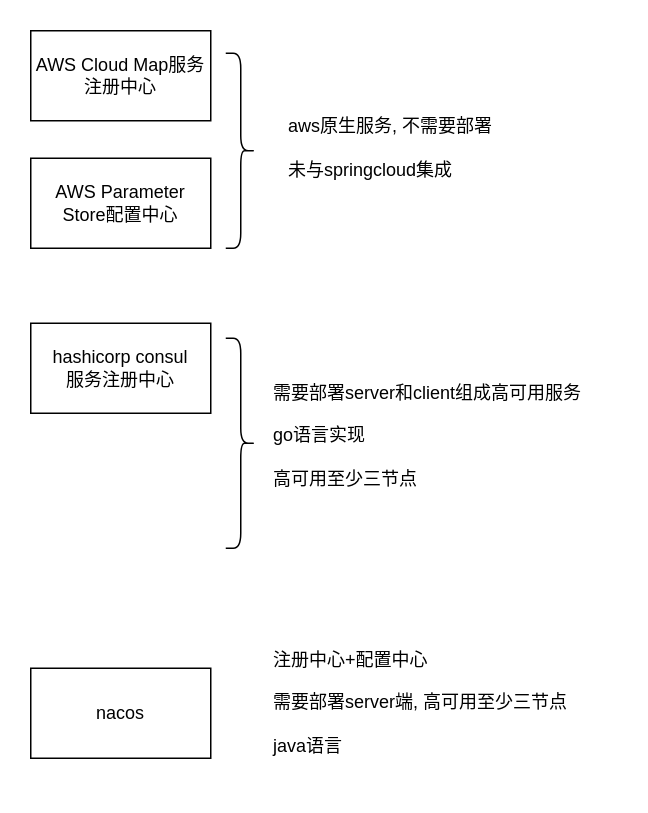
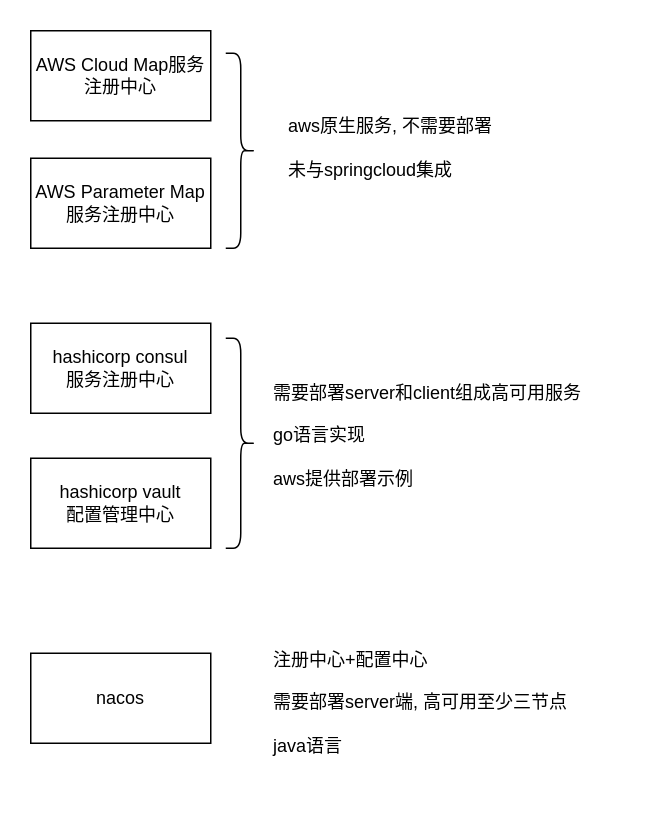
node "AWS Parameter Store配置中心": label "AWS Parameter Store配置中心" -> "AWS Parameter Map服务注册中心"
node "需要部署server和client组成高可用服务 go语言实现 高可用至少三节点": label "需要部署server和client组成高可用服务 go语言实现 高可用至少三节点" -> "需要部署server和client组成高可用服务 go语言实现 aws提供部署示例"
node "hashicorp vault 配置管理中心": added
node "nacos": moved (121, 713) -> (121, 698)
